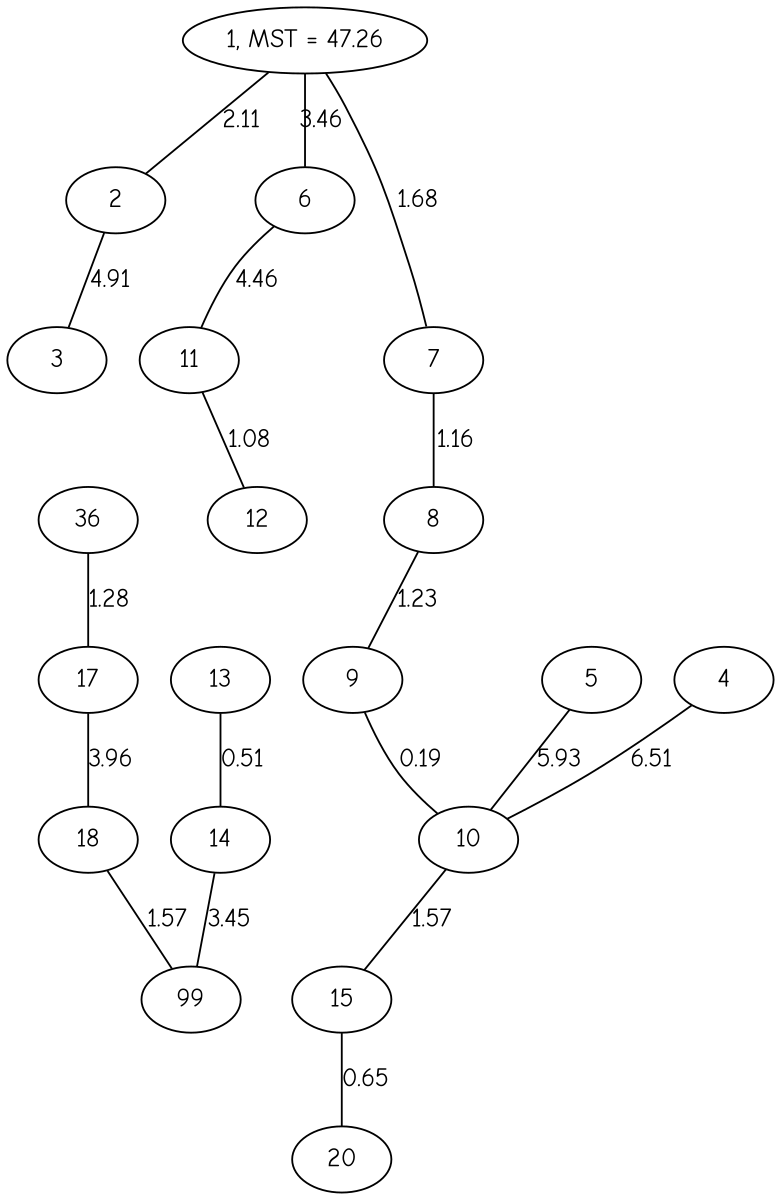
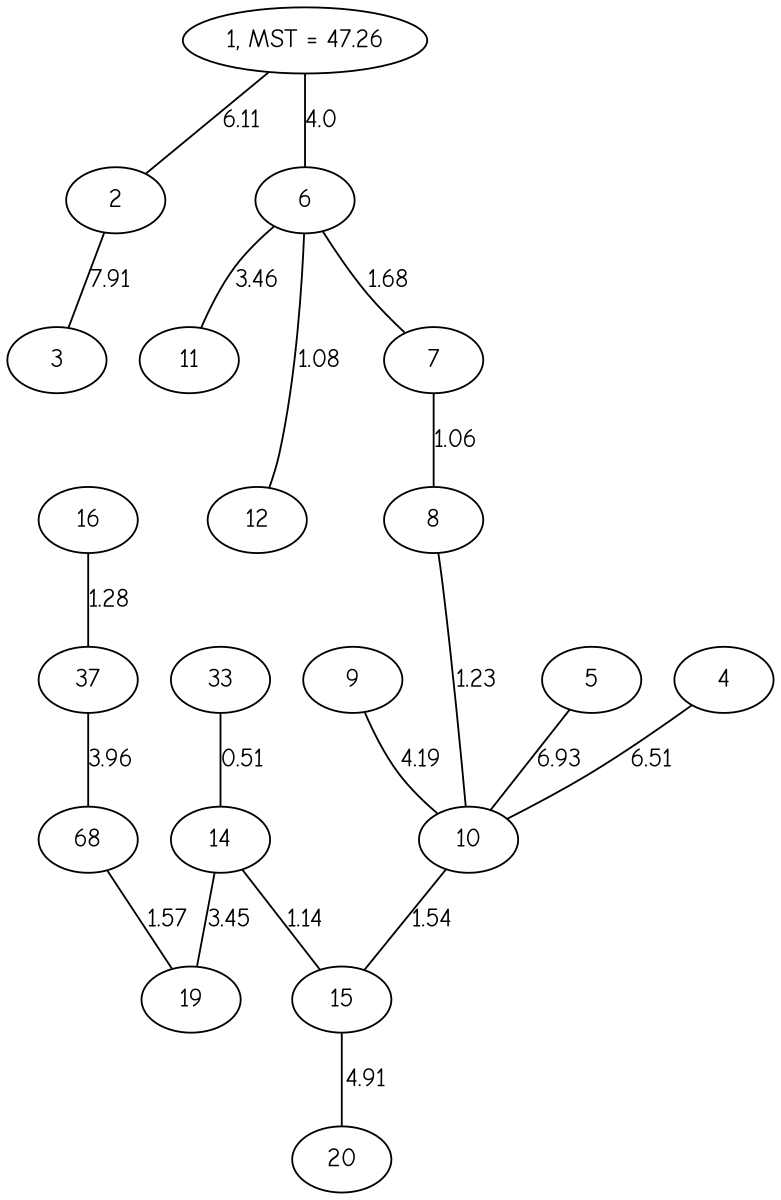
edge "1, MST = 47.26" -- "2": label "2.11" -> "6.11"
edge "1, MST = 47.26" -- "6": label "3.46" -> "4.0"
edge "1, MST = 47.26" -- "7": now "6" -- "7"
edge "2" -- "3": label "4.91" -> "7.91"
edge "6" -- "11": label "4.46" -> "3.46"
edge "11" -- "12": now "6" -- "12"
edge "7" -- "8": label "1.16" -> "1.06"
node "36": label "36" -> "16"
edge "8" -- "9": now "8" -- "10"
node "17": label "17" -> "37"
node "13": label "13" -> "33"
edge "9" -- "10": label "0.19" -> "4.19"
edge "5" -- "10": label "5.93" -> "6.93"
node "18": label "18" -> "68"
edge "14" -- "15": added, label "1.14"
edge "10" -- "15": label "1.57" -> "1.54"
node "99": label "99" -> "19"
edge "15" -- "20": label "0.65" -> "4.91"
